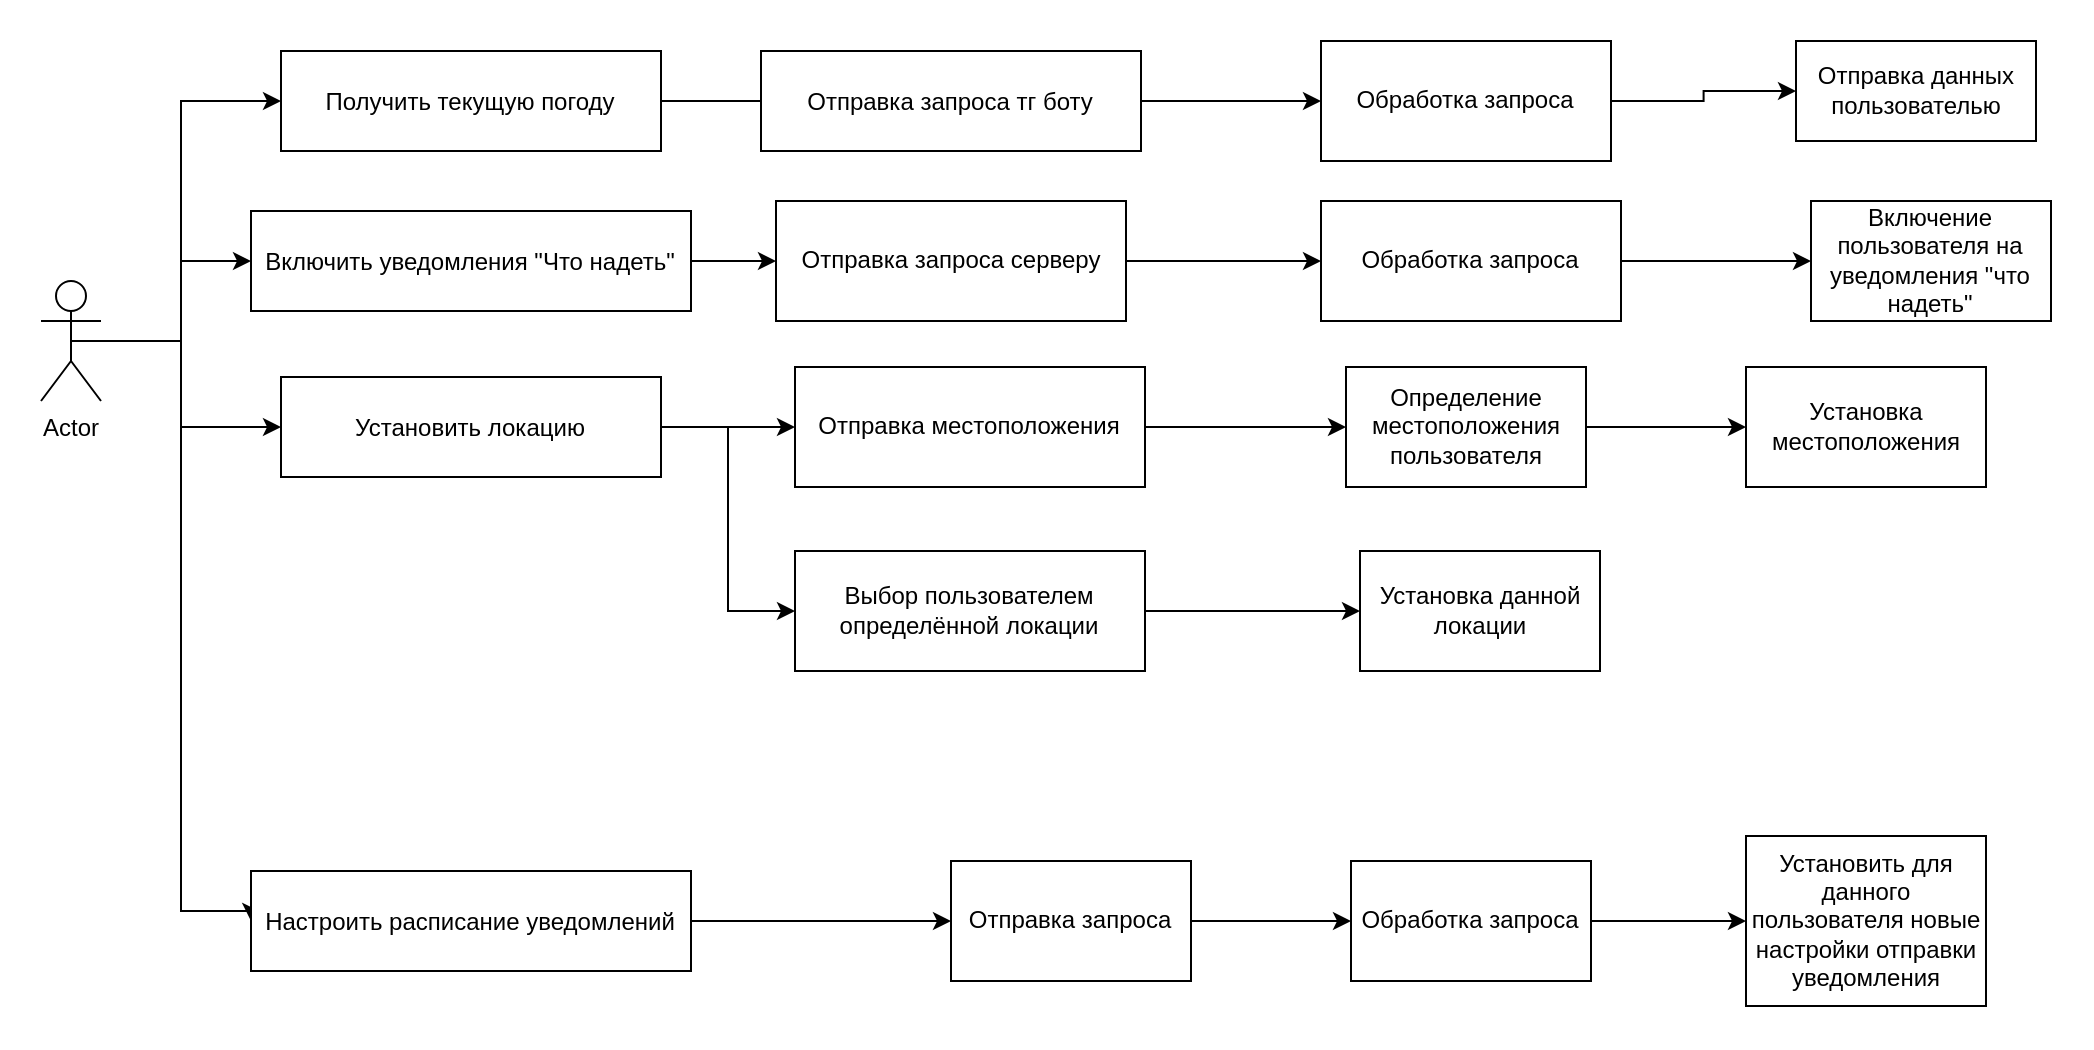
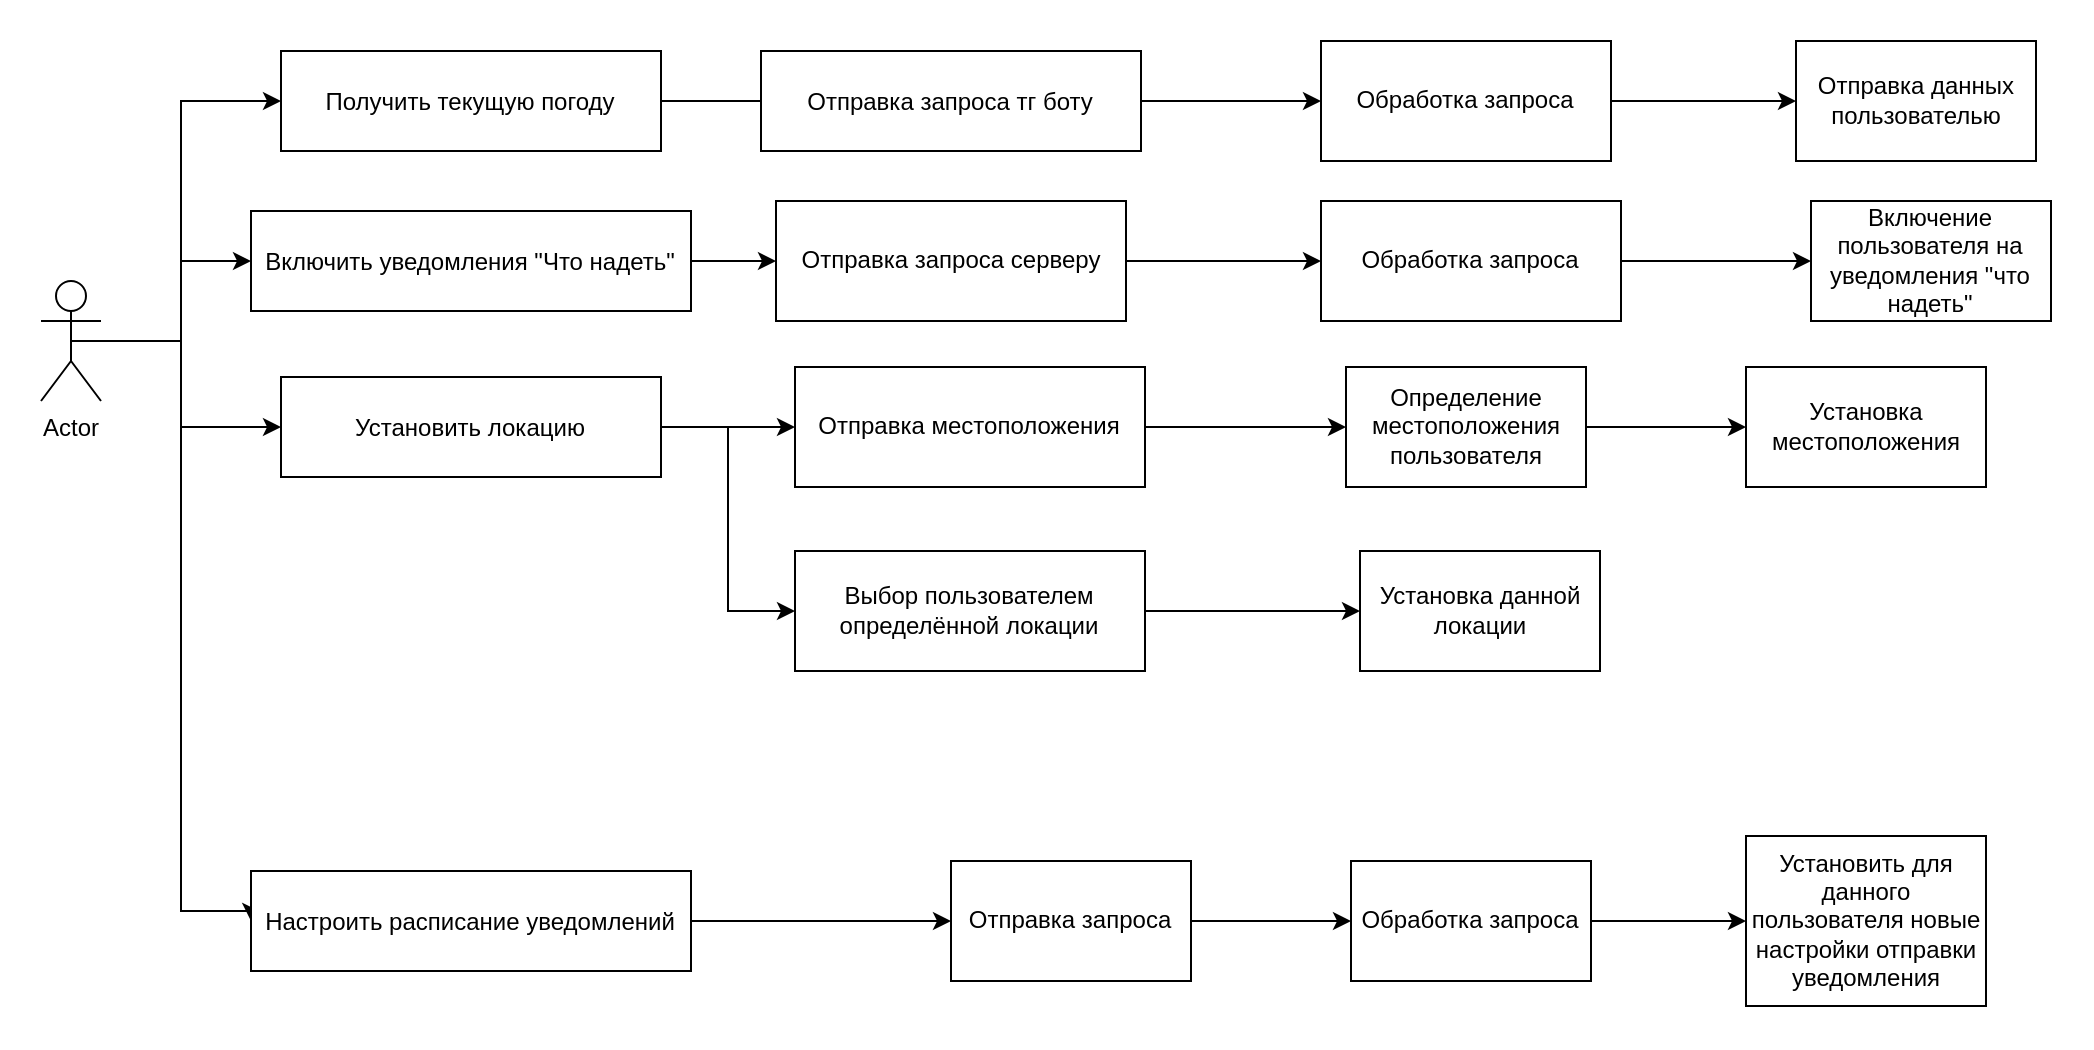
node "Отправка данных пользователью": size 240x100 -> 240x120
